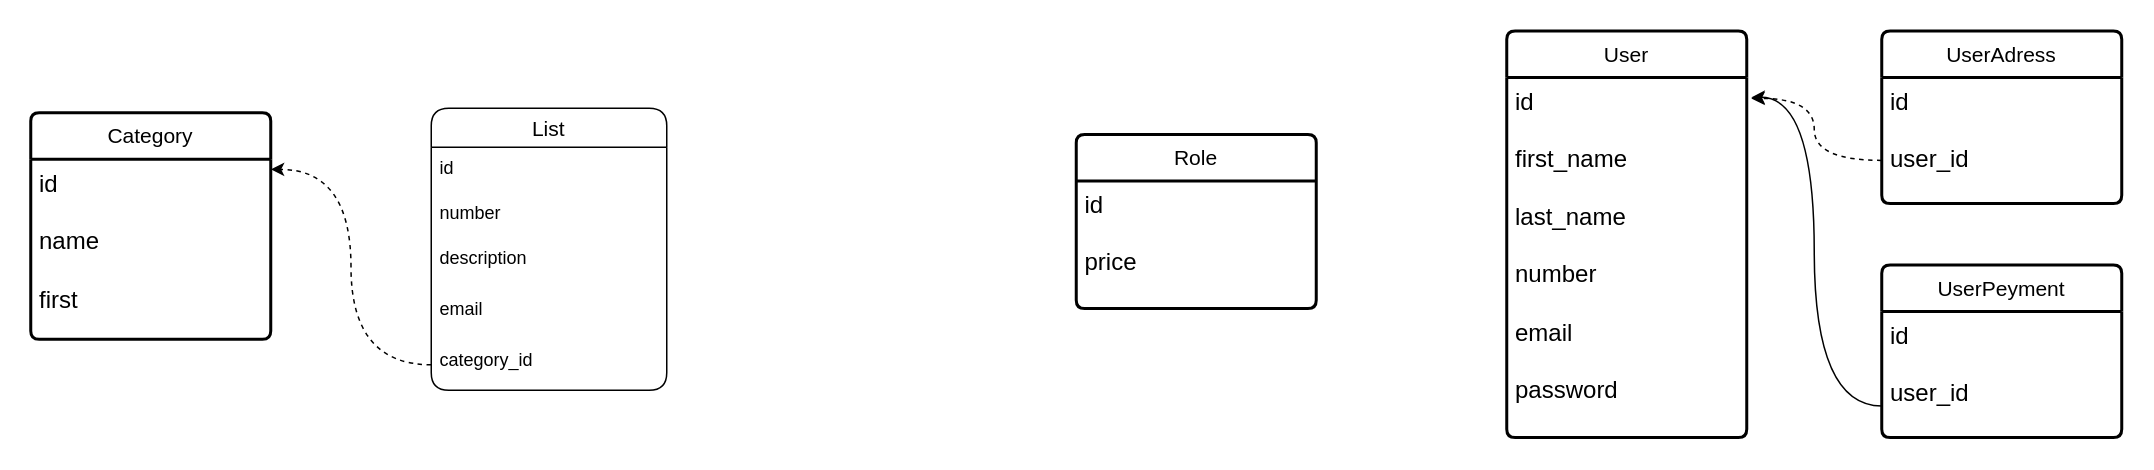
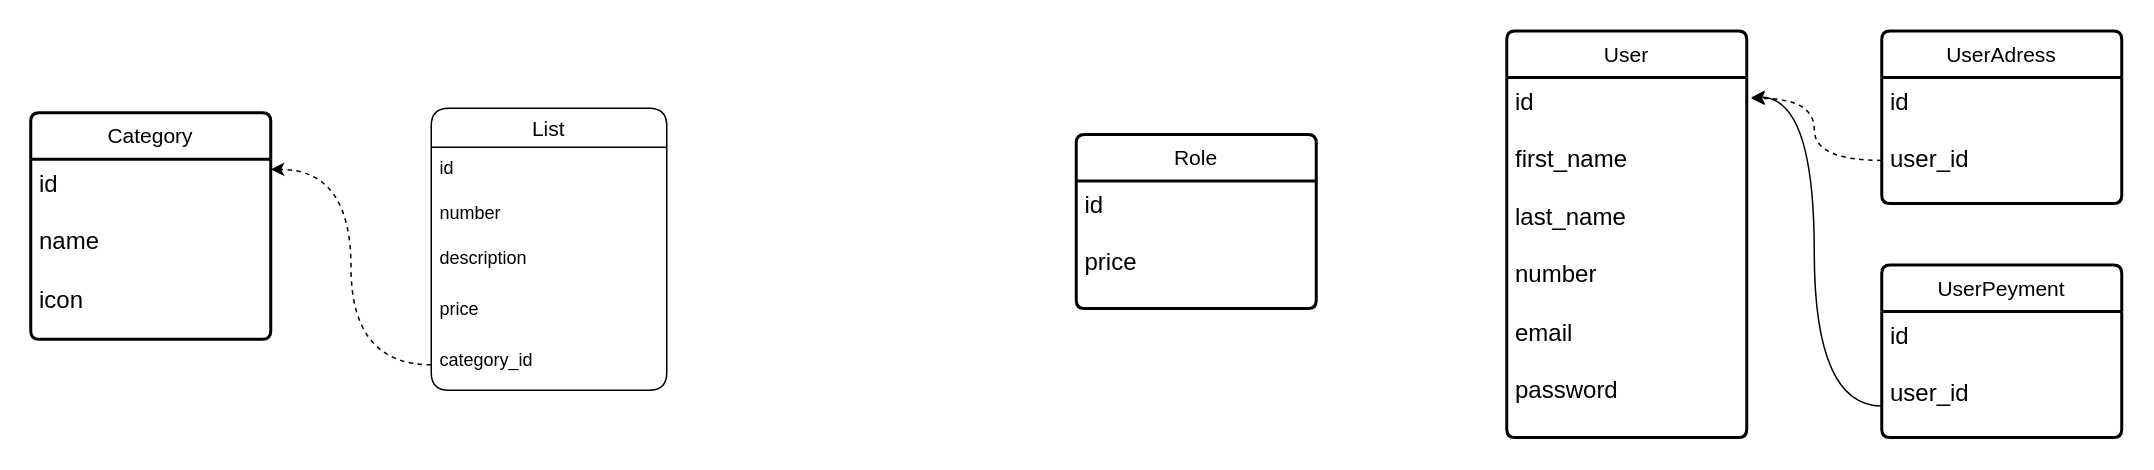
node "id name first": label "id name first" -> "id name icon"
node "email": label "email" -> "price"
